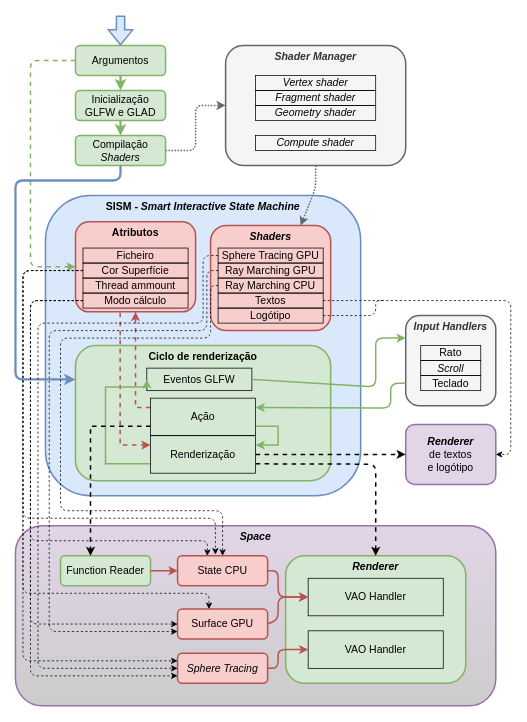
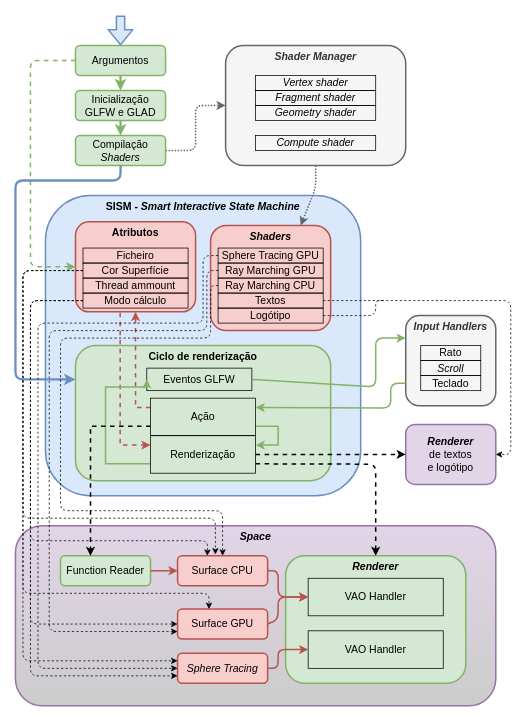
node "State CPU": label "State CPU" -> "Surface CPU"
